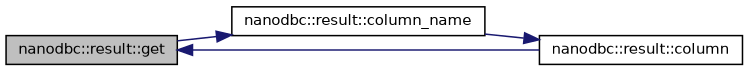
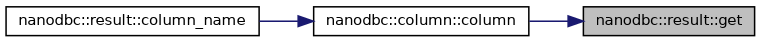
edge "nanodbc::result::get" -> "nanodbc::result::column_name": removed
node "nanodbc::result::column": label "nanodbc::result::column" -> "nanodbc::column::column"
